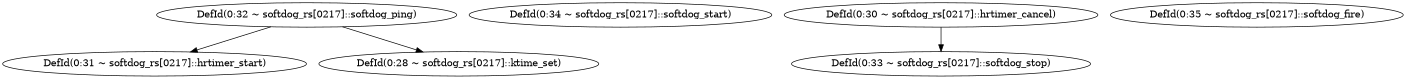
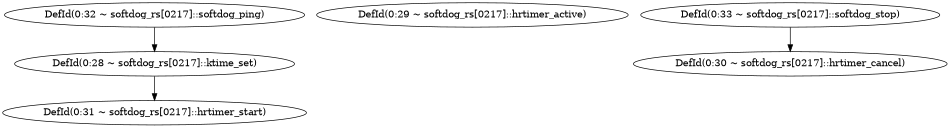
node "DefId(0:29 ~ softdog_rs[0217]::hrtimer_active)": added
node "DefId(0:34 ~ softdog_rs[0217]::softdog_start)": removed
node "DefId(0:35 ~ softdog_rs[0217]::softdog_fire)": removed
edge "DefId(0:30 ~ softdog_rs[0217]::hrtimer_cancel)" -> "DefId(0:33 ~ softdog_rs[0217]::softdog_stop)": reversed
edge "DefId(0:32 ~ softdog_rs[0217]::softdog_ping)" -> "DefId(0:31 ~ softdog_rs[0217]::hrtimer_start)": now "DefId(0:28 ~ softdog_rs[0217]::ktime_set)" -> "DefId(0:31 ~ softdog_rs[0217]::hrtimer_start)"
